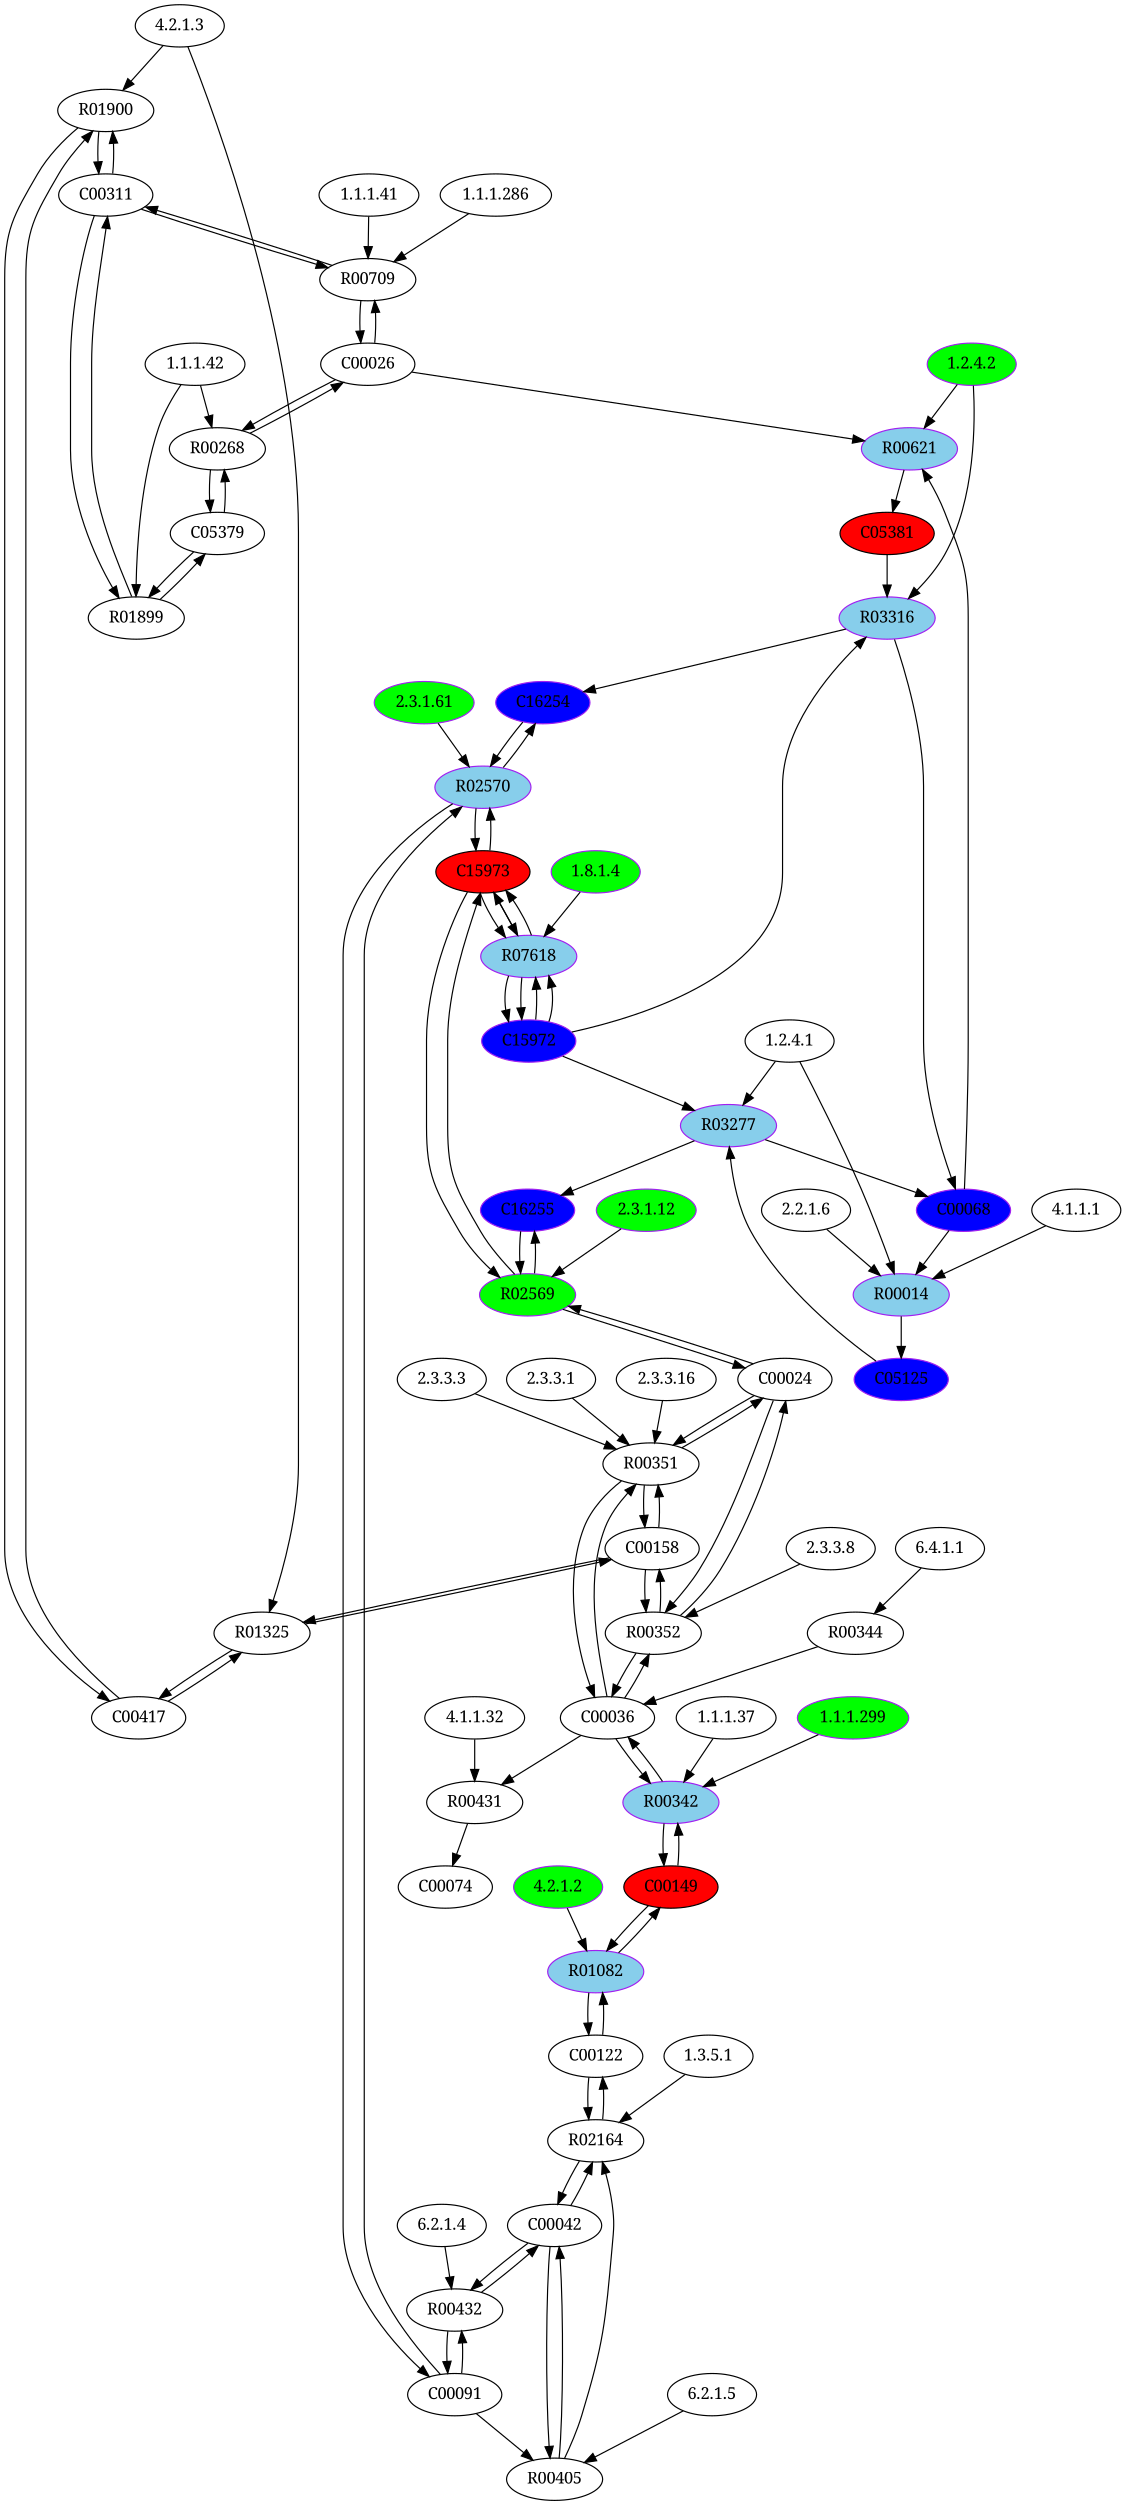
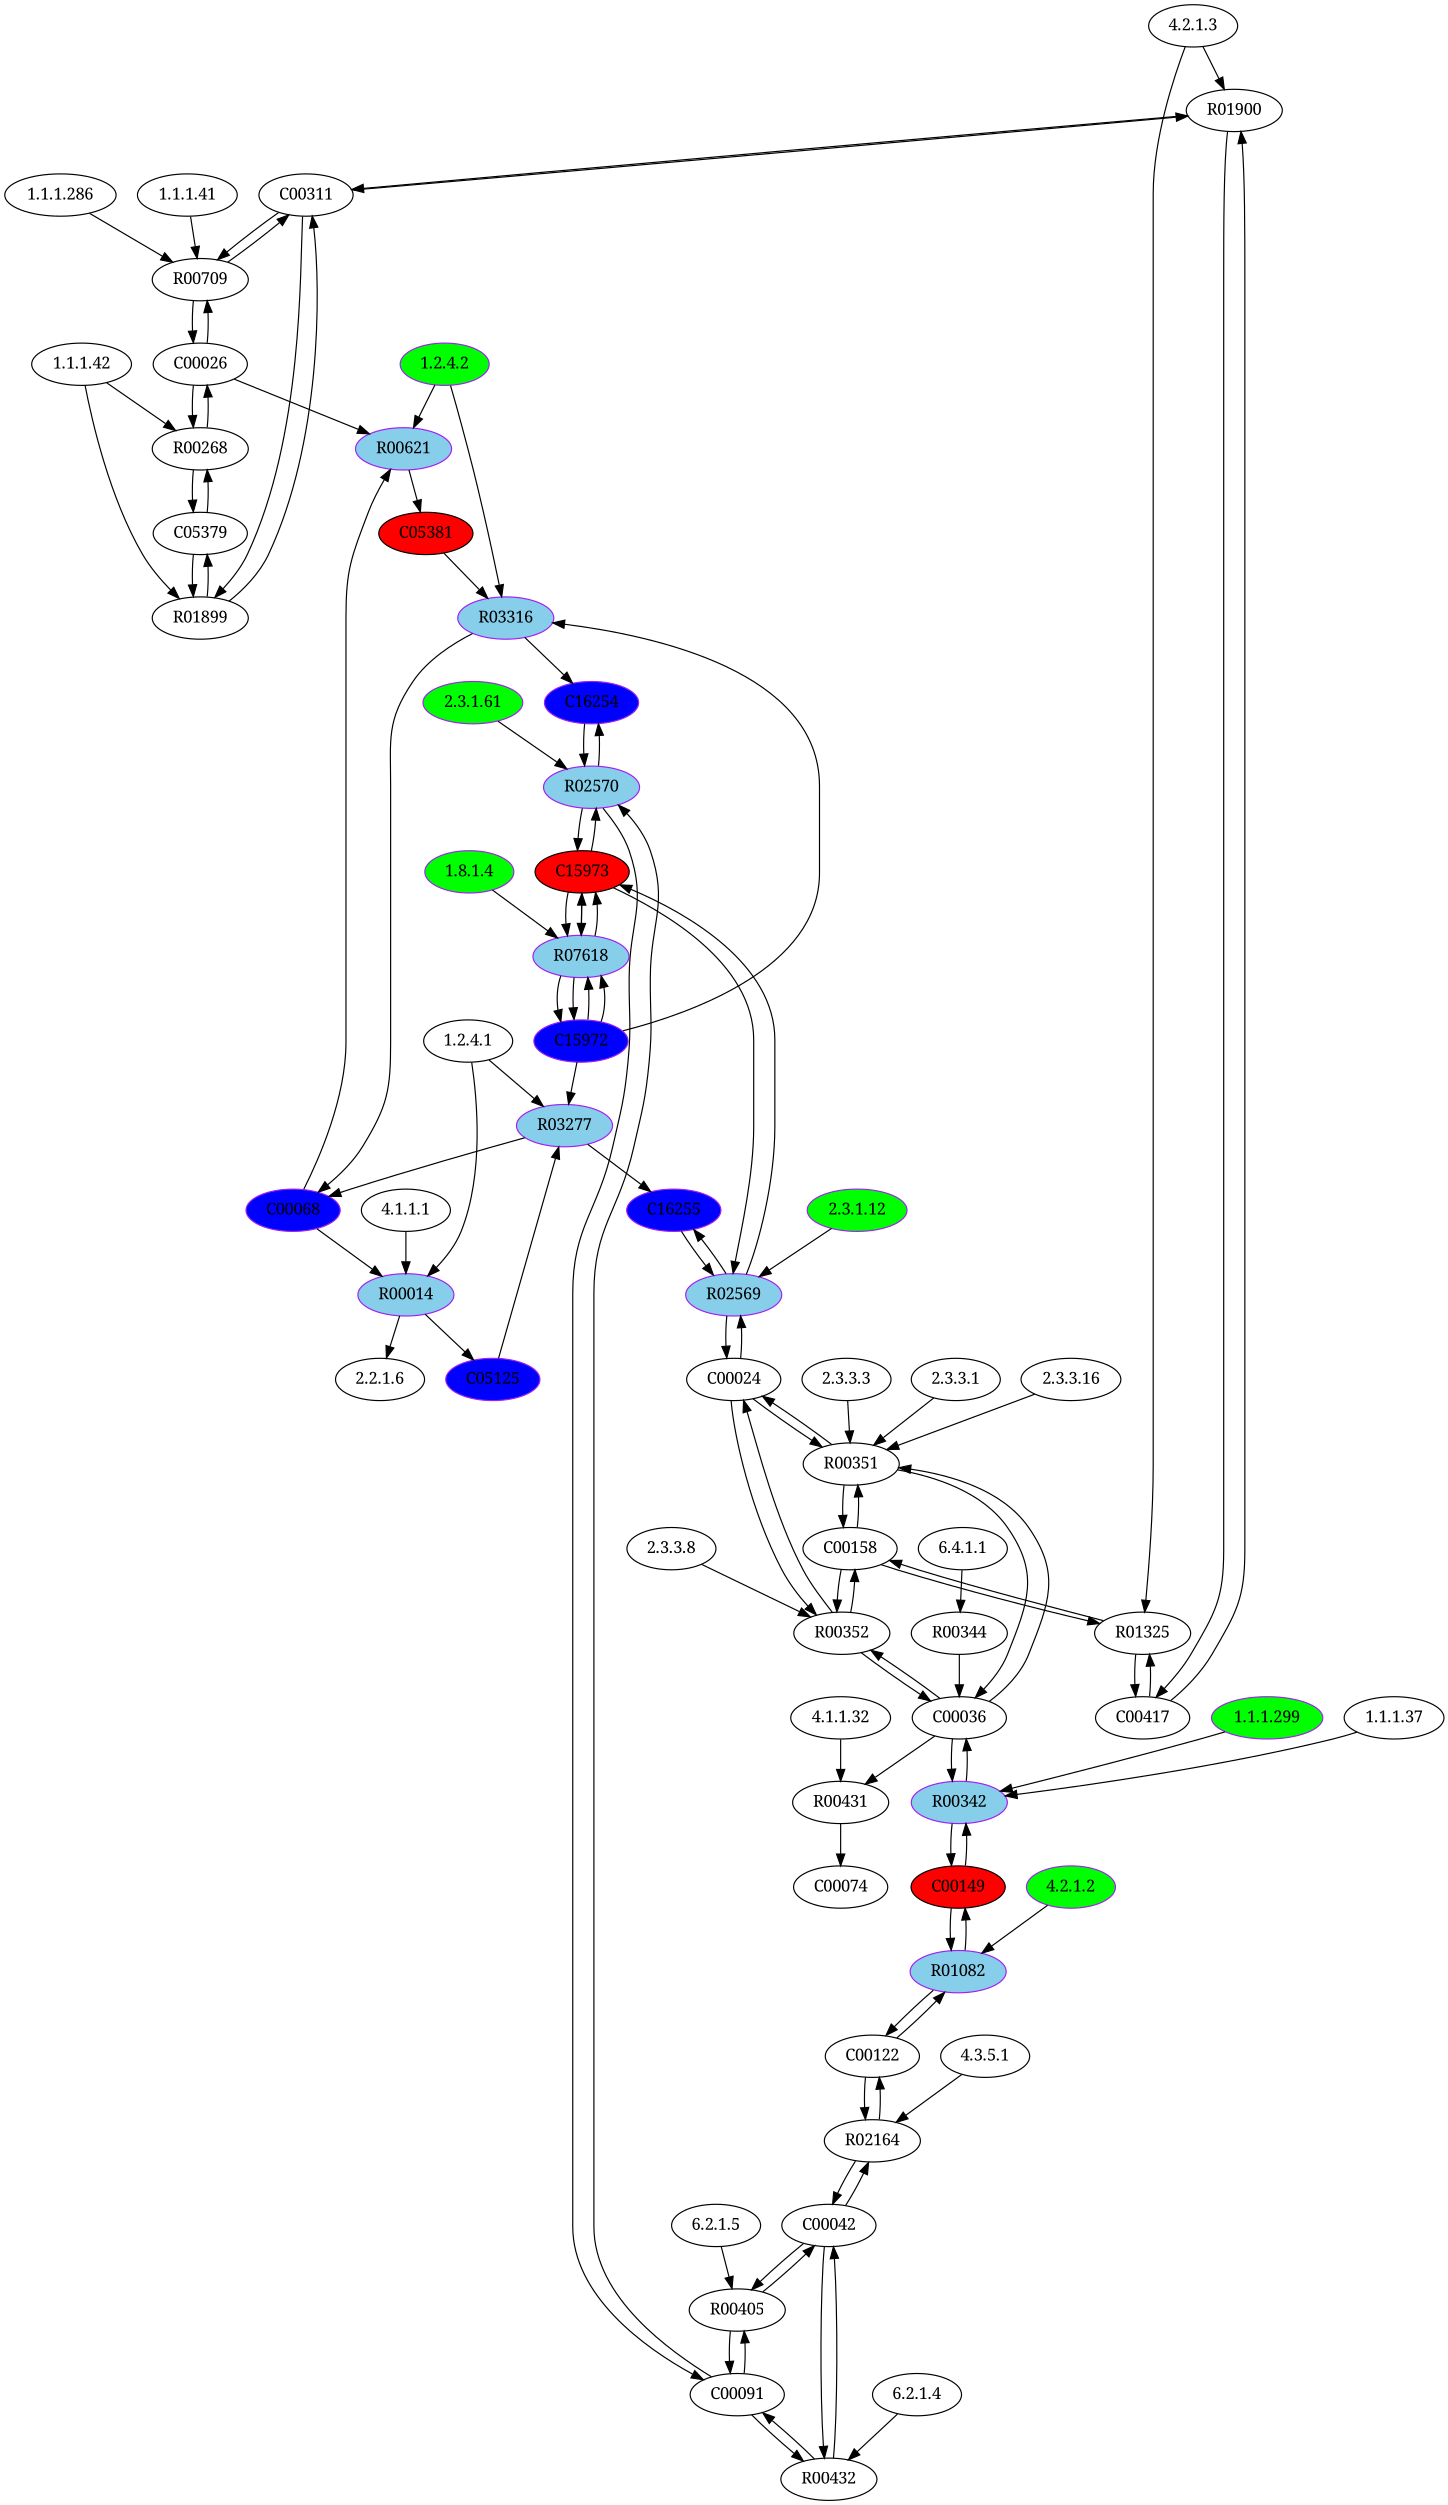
edge "2.2.1.6" -> "R00014": reversed
node "R02569": fillcolor green -> skyblue
node "1.3.5.1": label "1.3.5.1" -> "4.3.5.1"
edge "R00405" -> "R02164": now "R00405" -> "C00091"
